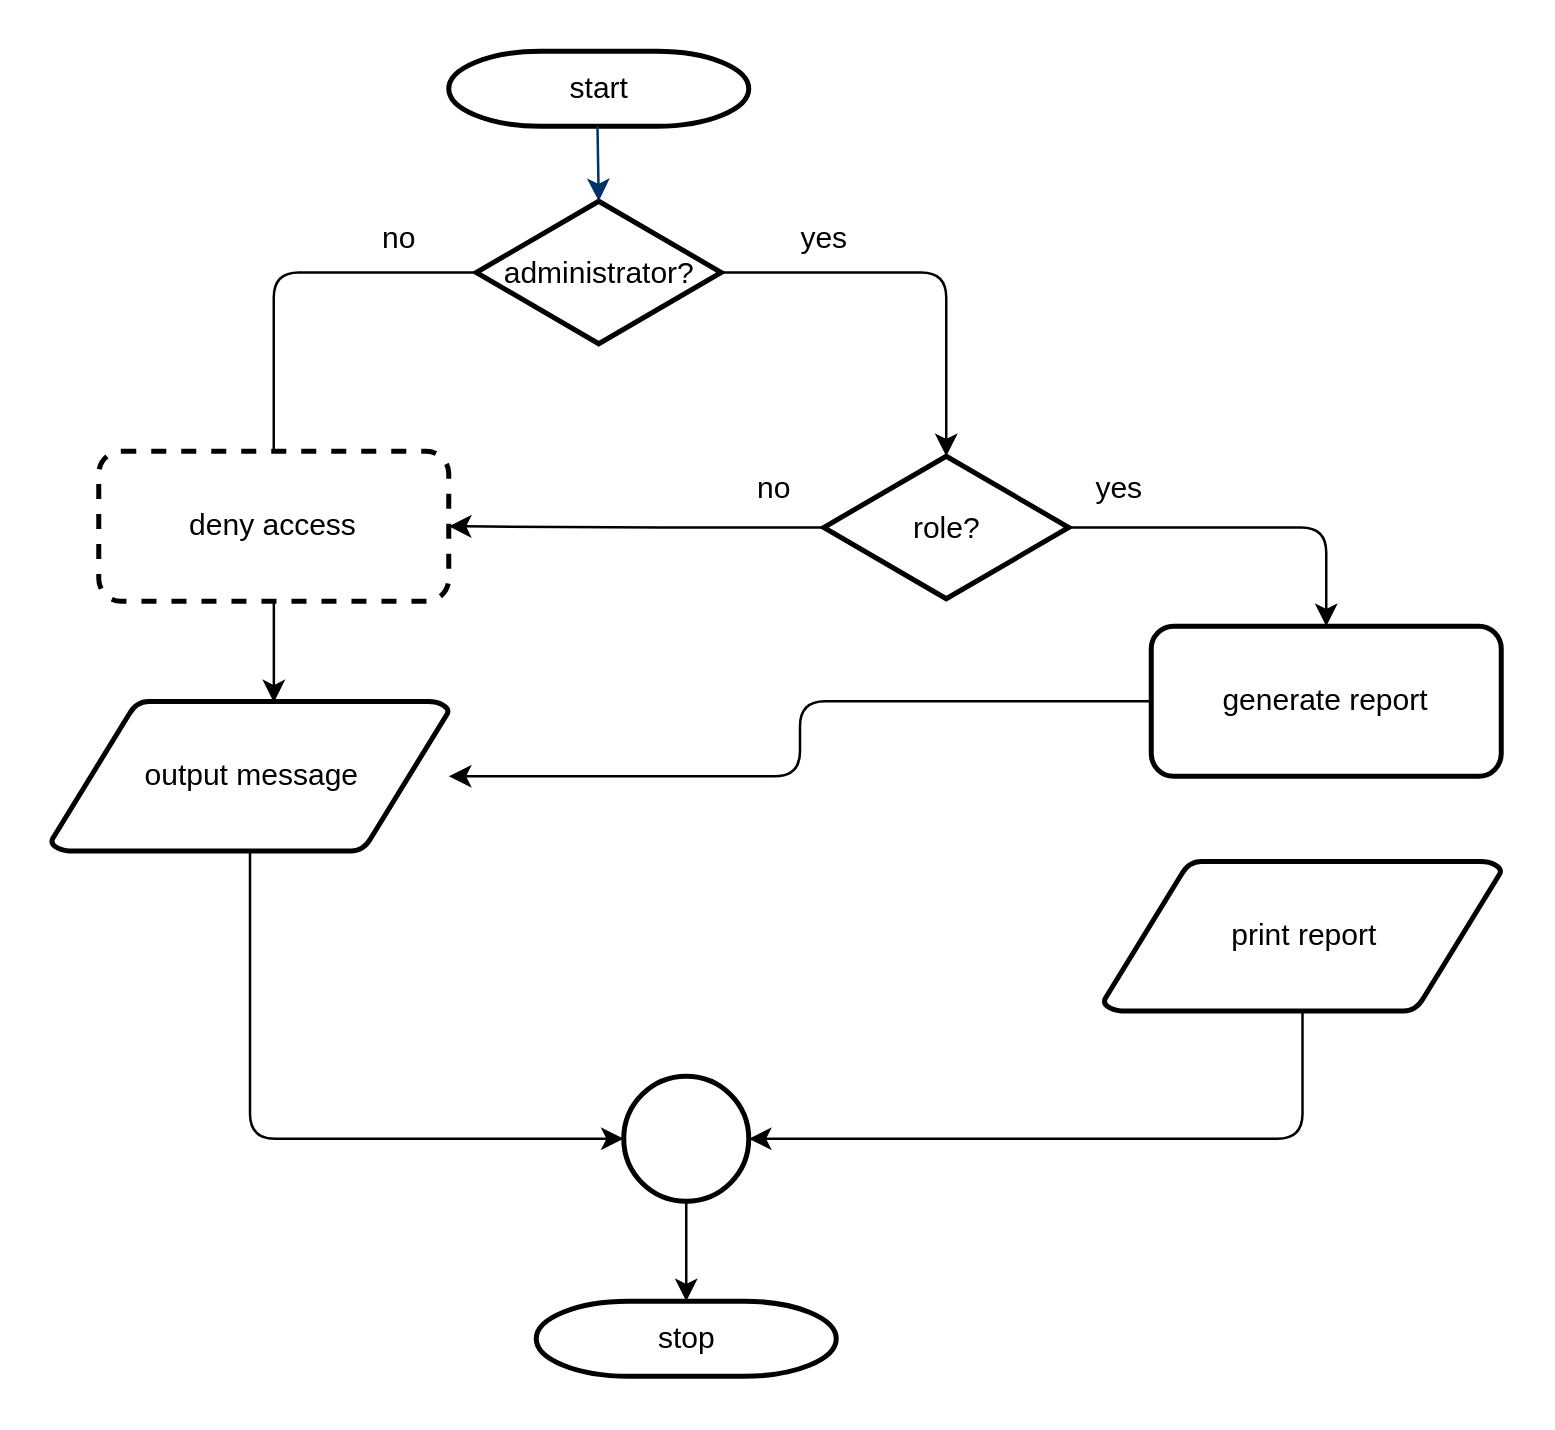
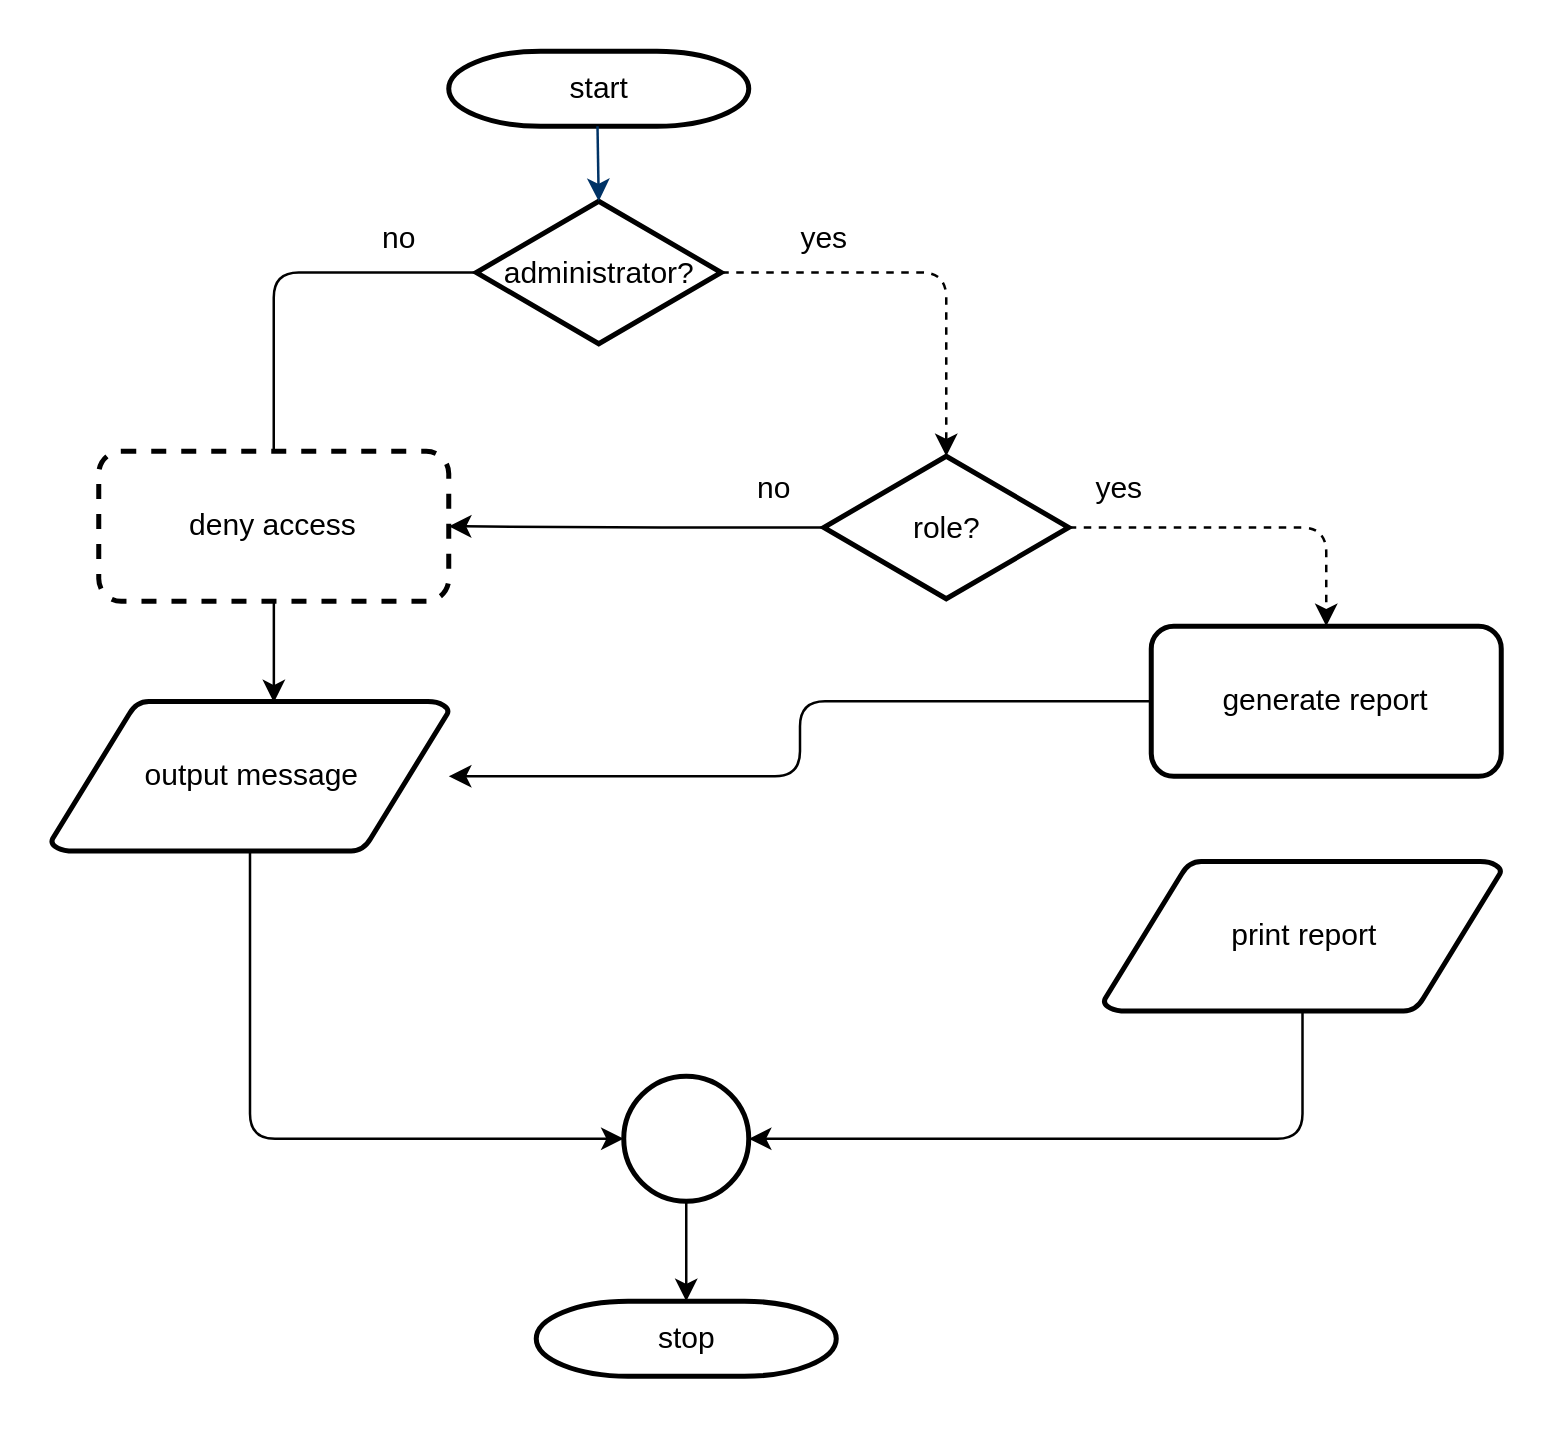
edge "administrator?" -> "role?": style solid -> dashed
edge "role?" -> "generate report": style solid -> dashed
